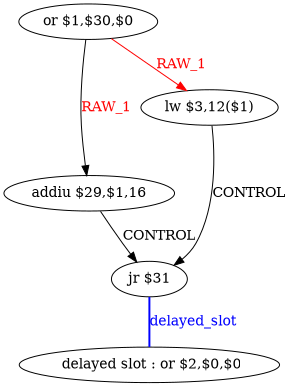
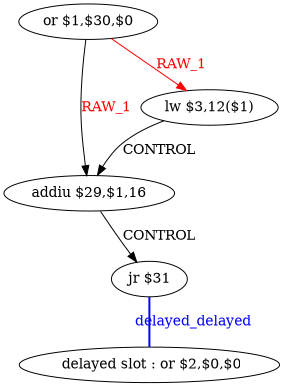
edge "lw $3,12($1)" -> "jr $31": now "lw $3,12($1)" -> "addiu $29,$1,16"
edge "jr $31" -- "delayed slot : or $2,$0,$0": label "delayed_slot" -> "delayed_delayed"
